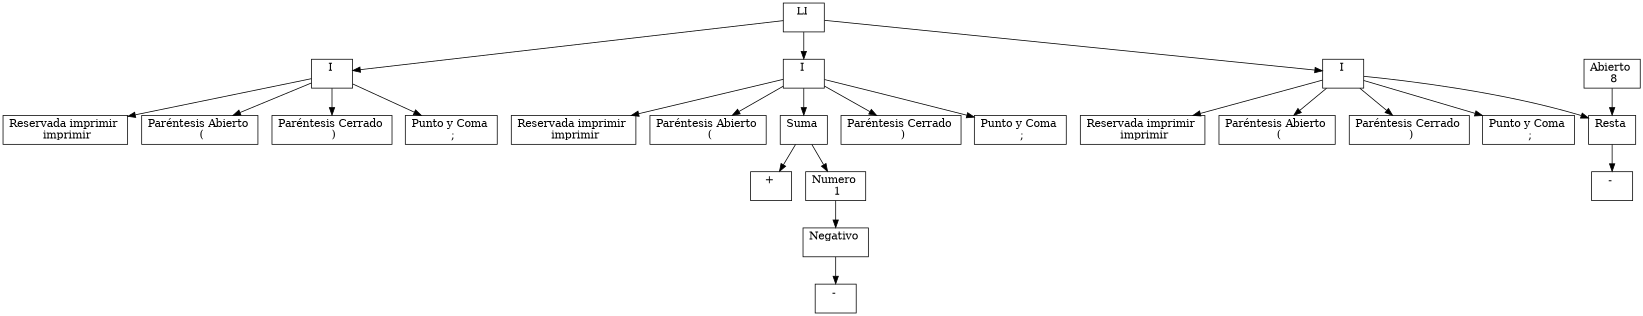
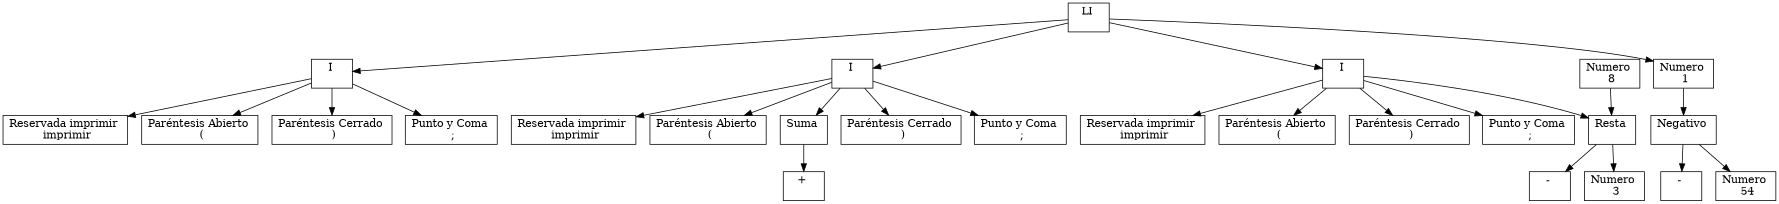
node "Abierto 8": label "Abierto 8" -> "Numero 8"
edge "Suma" -> "Numero 1": now "LI" -> "Numero 1"
node "Numero 3": added
node "Numero 54": added
